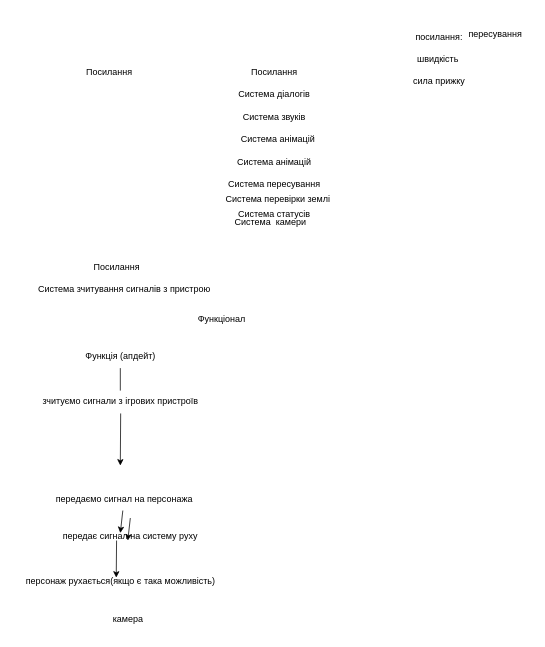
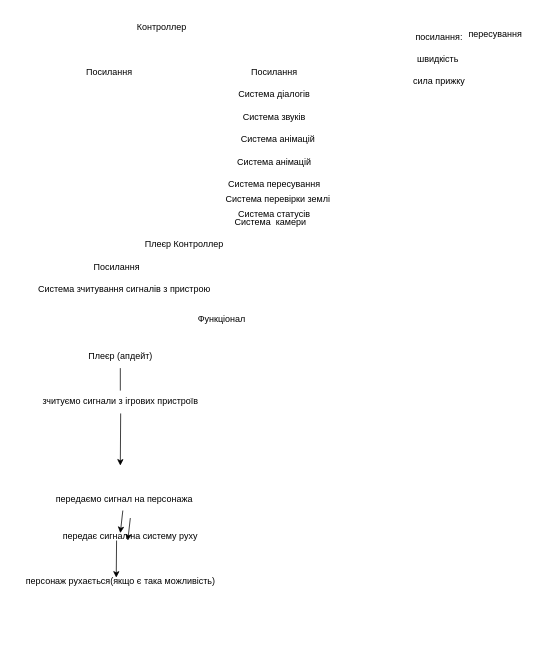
node "Контроллер": added
node "Плеєр Контроллер": added
node "Функція (апдейт)": label "Функція (апдейт)" -> "Плеєр (апдейт)"
node "камера": removed
